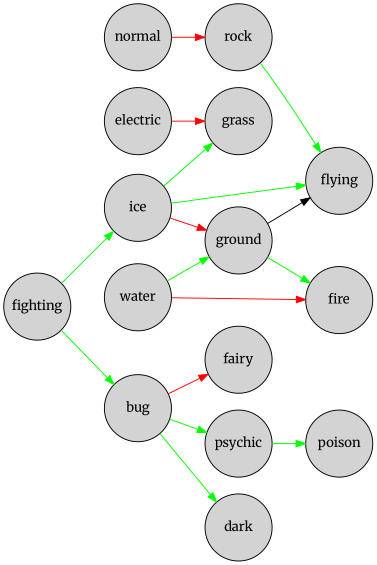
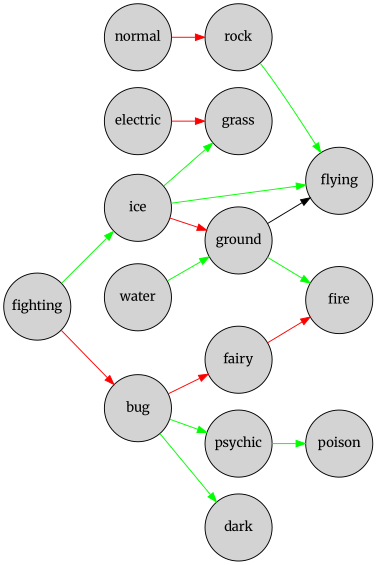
edge "water" -> "fire": now "fairy" -> "fire"
edge "fighting" -> "bug": color green -> red
